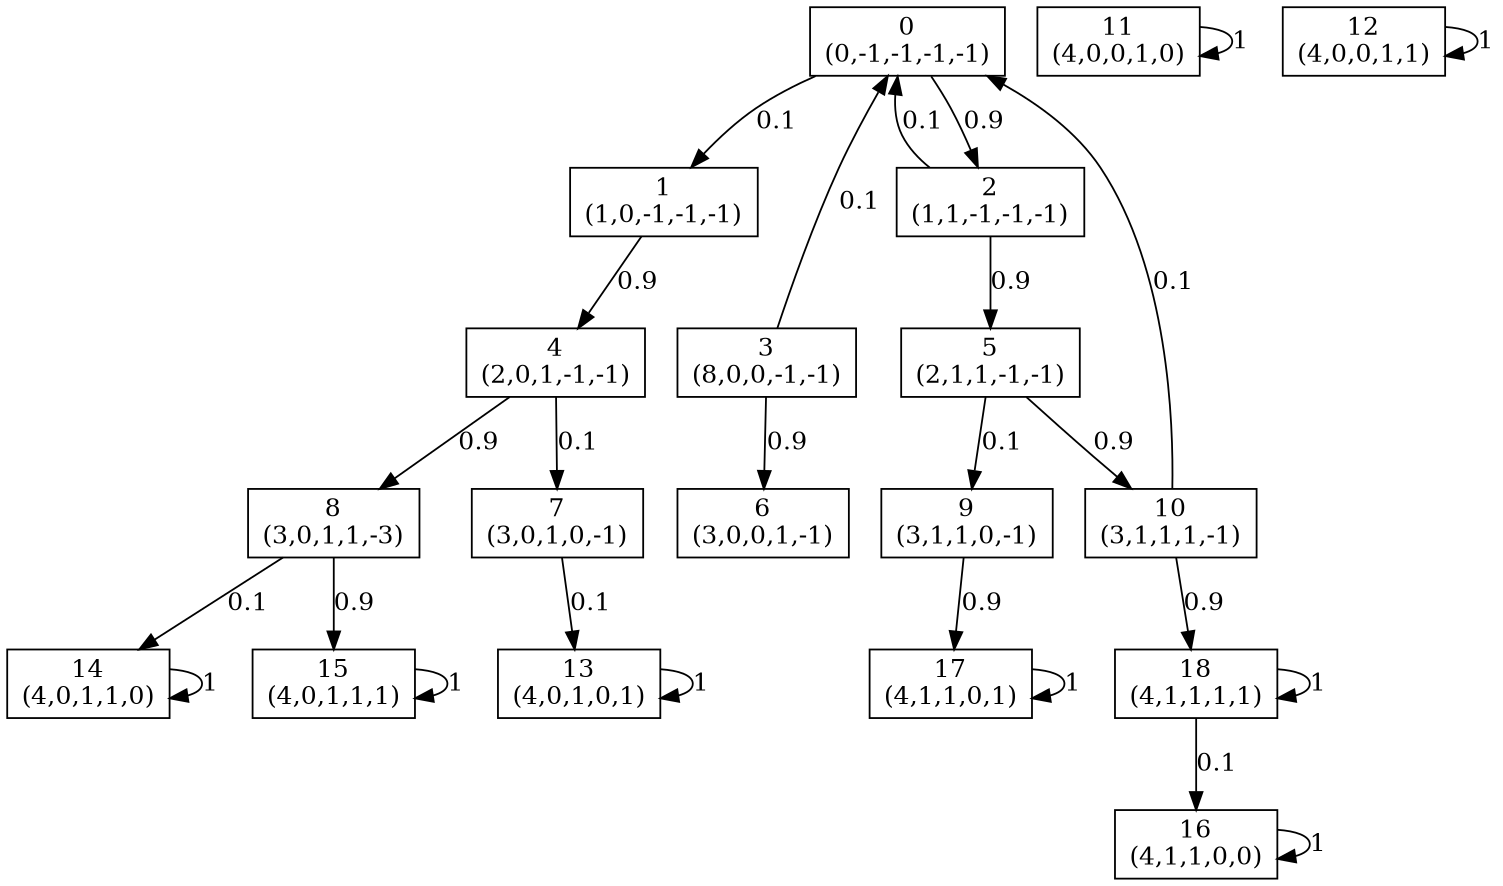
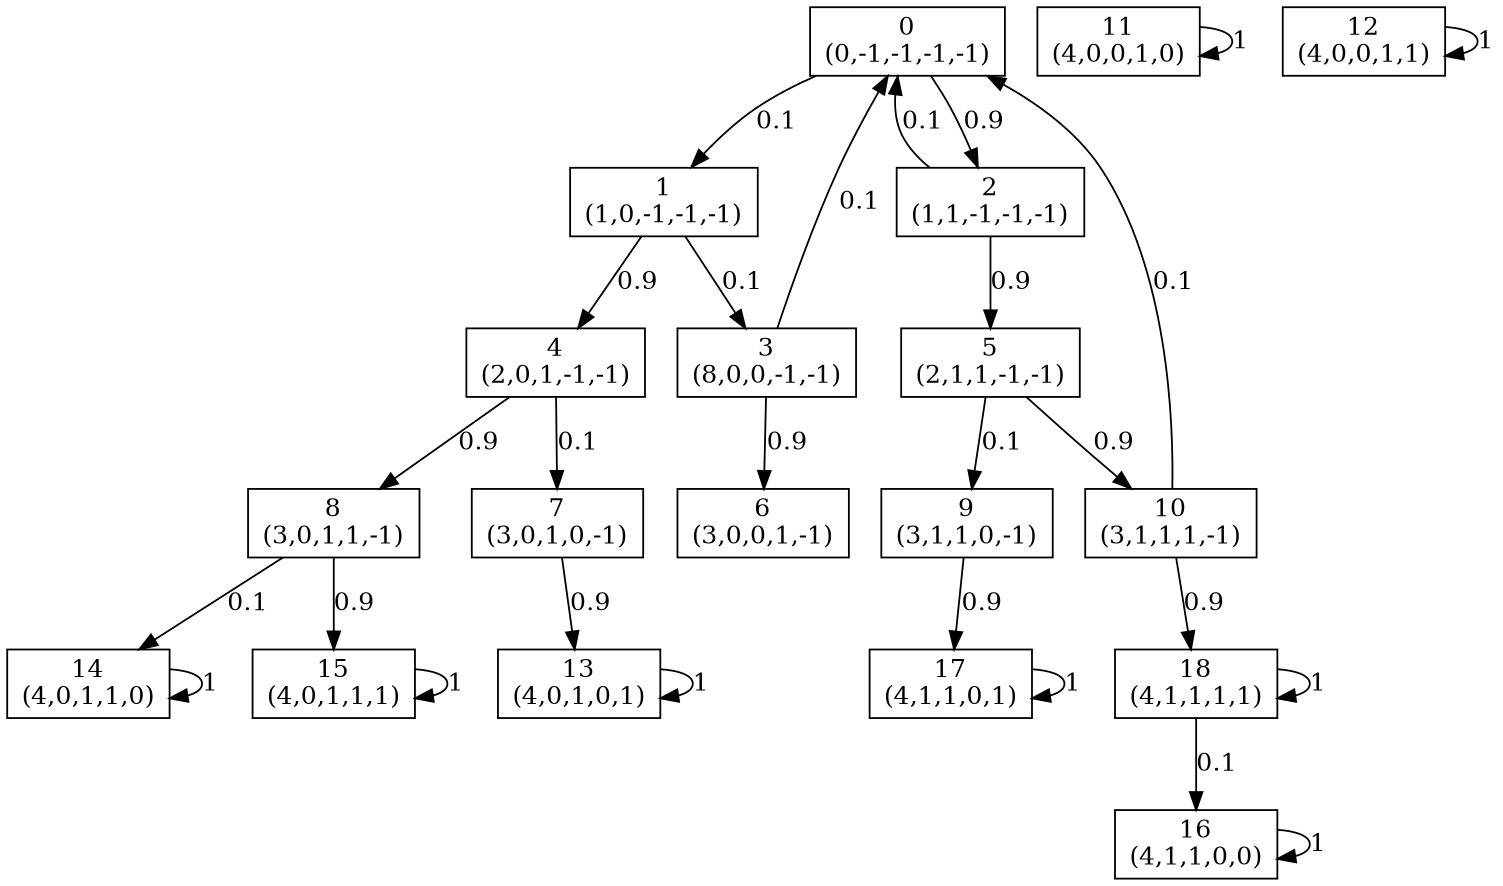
edge "1 (1,0,-1,-1,-1)" -> "3 (8,0,0,-1,-1)": added, label "0.1"
node "8 (3,0,1,1,-3)": label "8 (3,0,1,1,-3)" -> "8 (3,0,1,1,-1)"
edge "7 (3,0,1,0,-1)" -> "13 (4,0,1,0,1)": label "0.1" -> "0.9"
